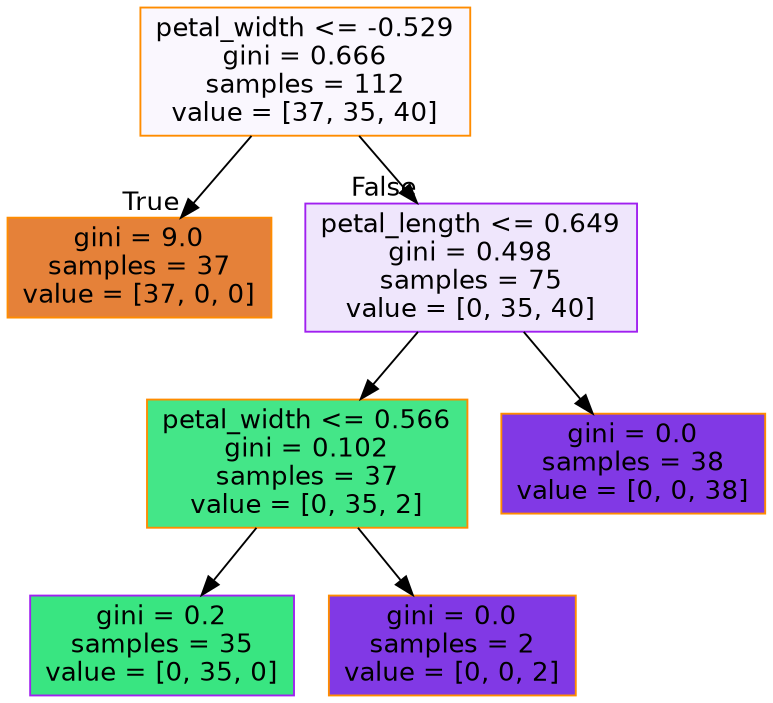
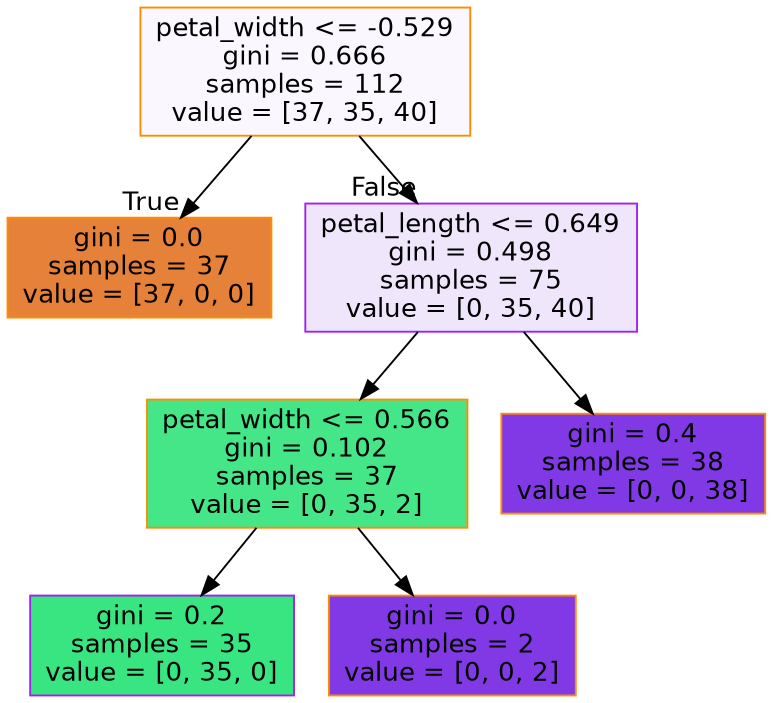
node "gini = 9.0 samples = 37 value = [37, 0, 0]": label "gini = 9.0 samples = 37 value = [37, 0, 0]" -> "gini = 0.0 samples = 37 value = [37, 0, 0]"
node "gini = 0.0 samples = 38 value = [0, 0, 38]": label "gini = 0.0 samples = 38 value = [0, 0, 38]" -> "gini = 0.4 samples = 38 value = [0, 0, 38]"
